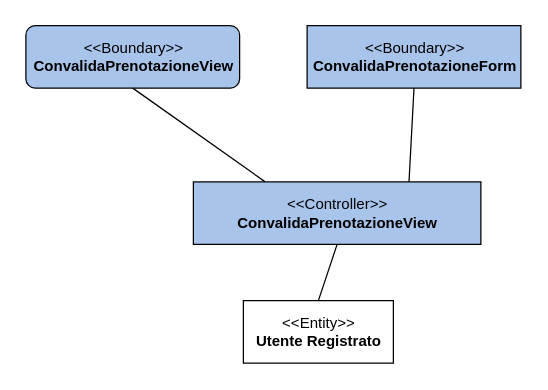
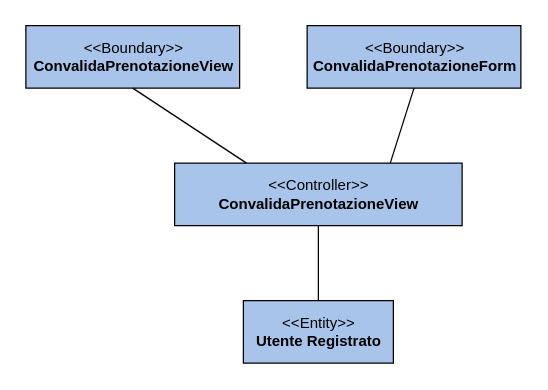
node "<<Boundary>> ConvalidaPrenotazioneView": shape rounded rectangle -> rectangle
node "<<Controller>> ConvalidaPrenotazioneView": moved (337, 213) -> (318, 194)
node "<<Entity>> Utente Registrato": fillcolor #ffffff -> #a9c4eb
